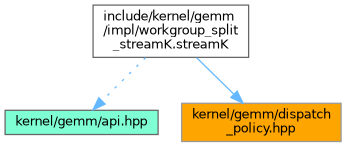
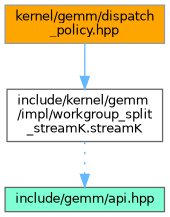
edge "include/kernel/gemm /impl/workgroup_split _streamK.streamK" -> "kernel/gemm/dispatch _policy.hpp": reversed
node "kernel/gemm/api.hpp": label "kernel/gemm/api.hpp" -> "include/gemm/api.hpp"
